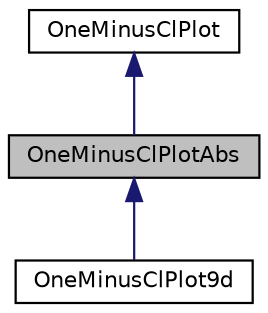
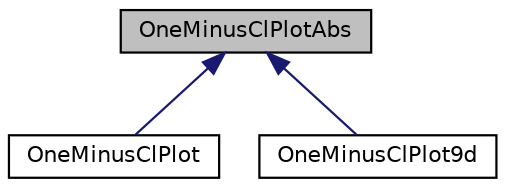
edge "OneMinusClPlotAbs" -> "OneMinusClPlot": reversed
